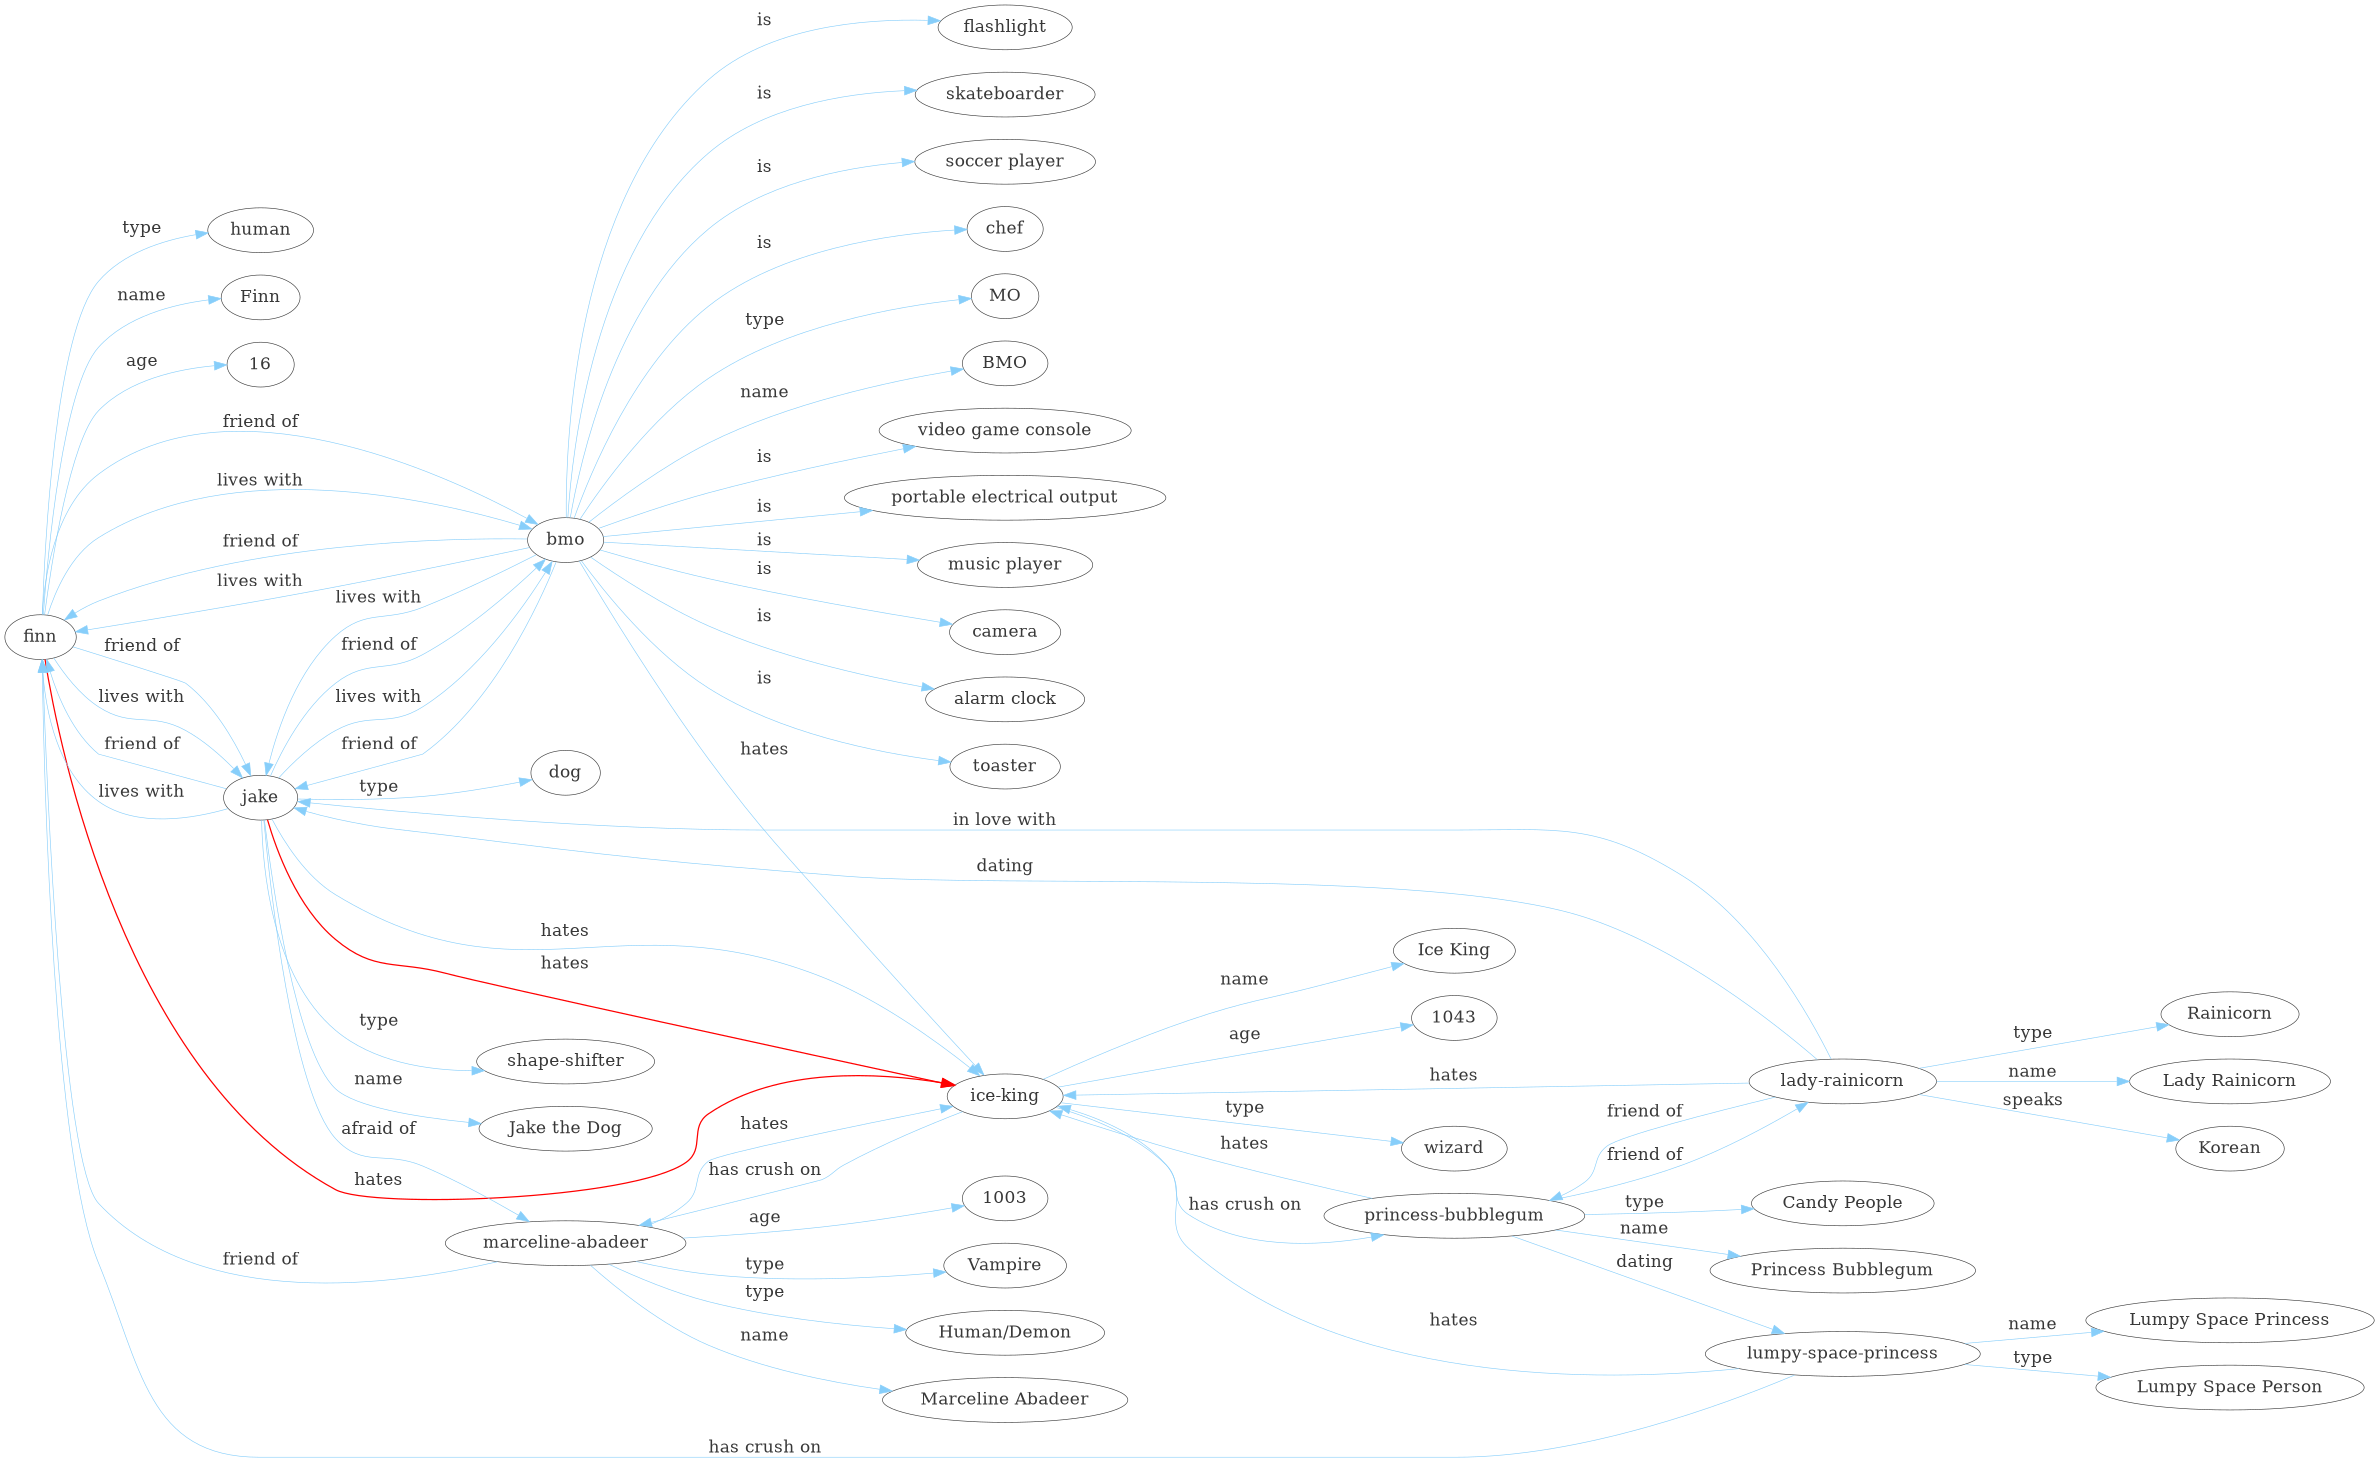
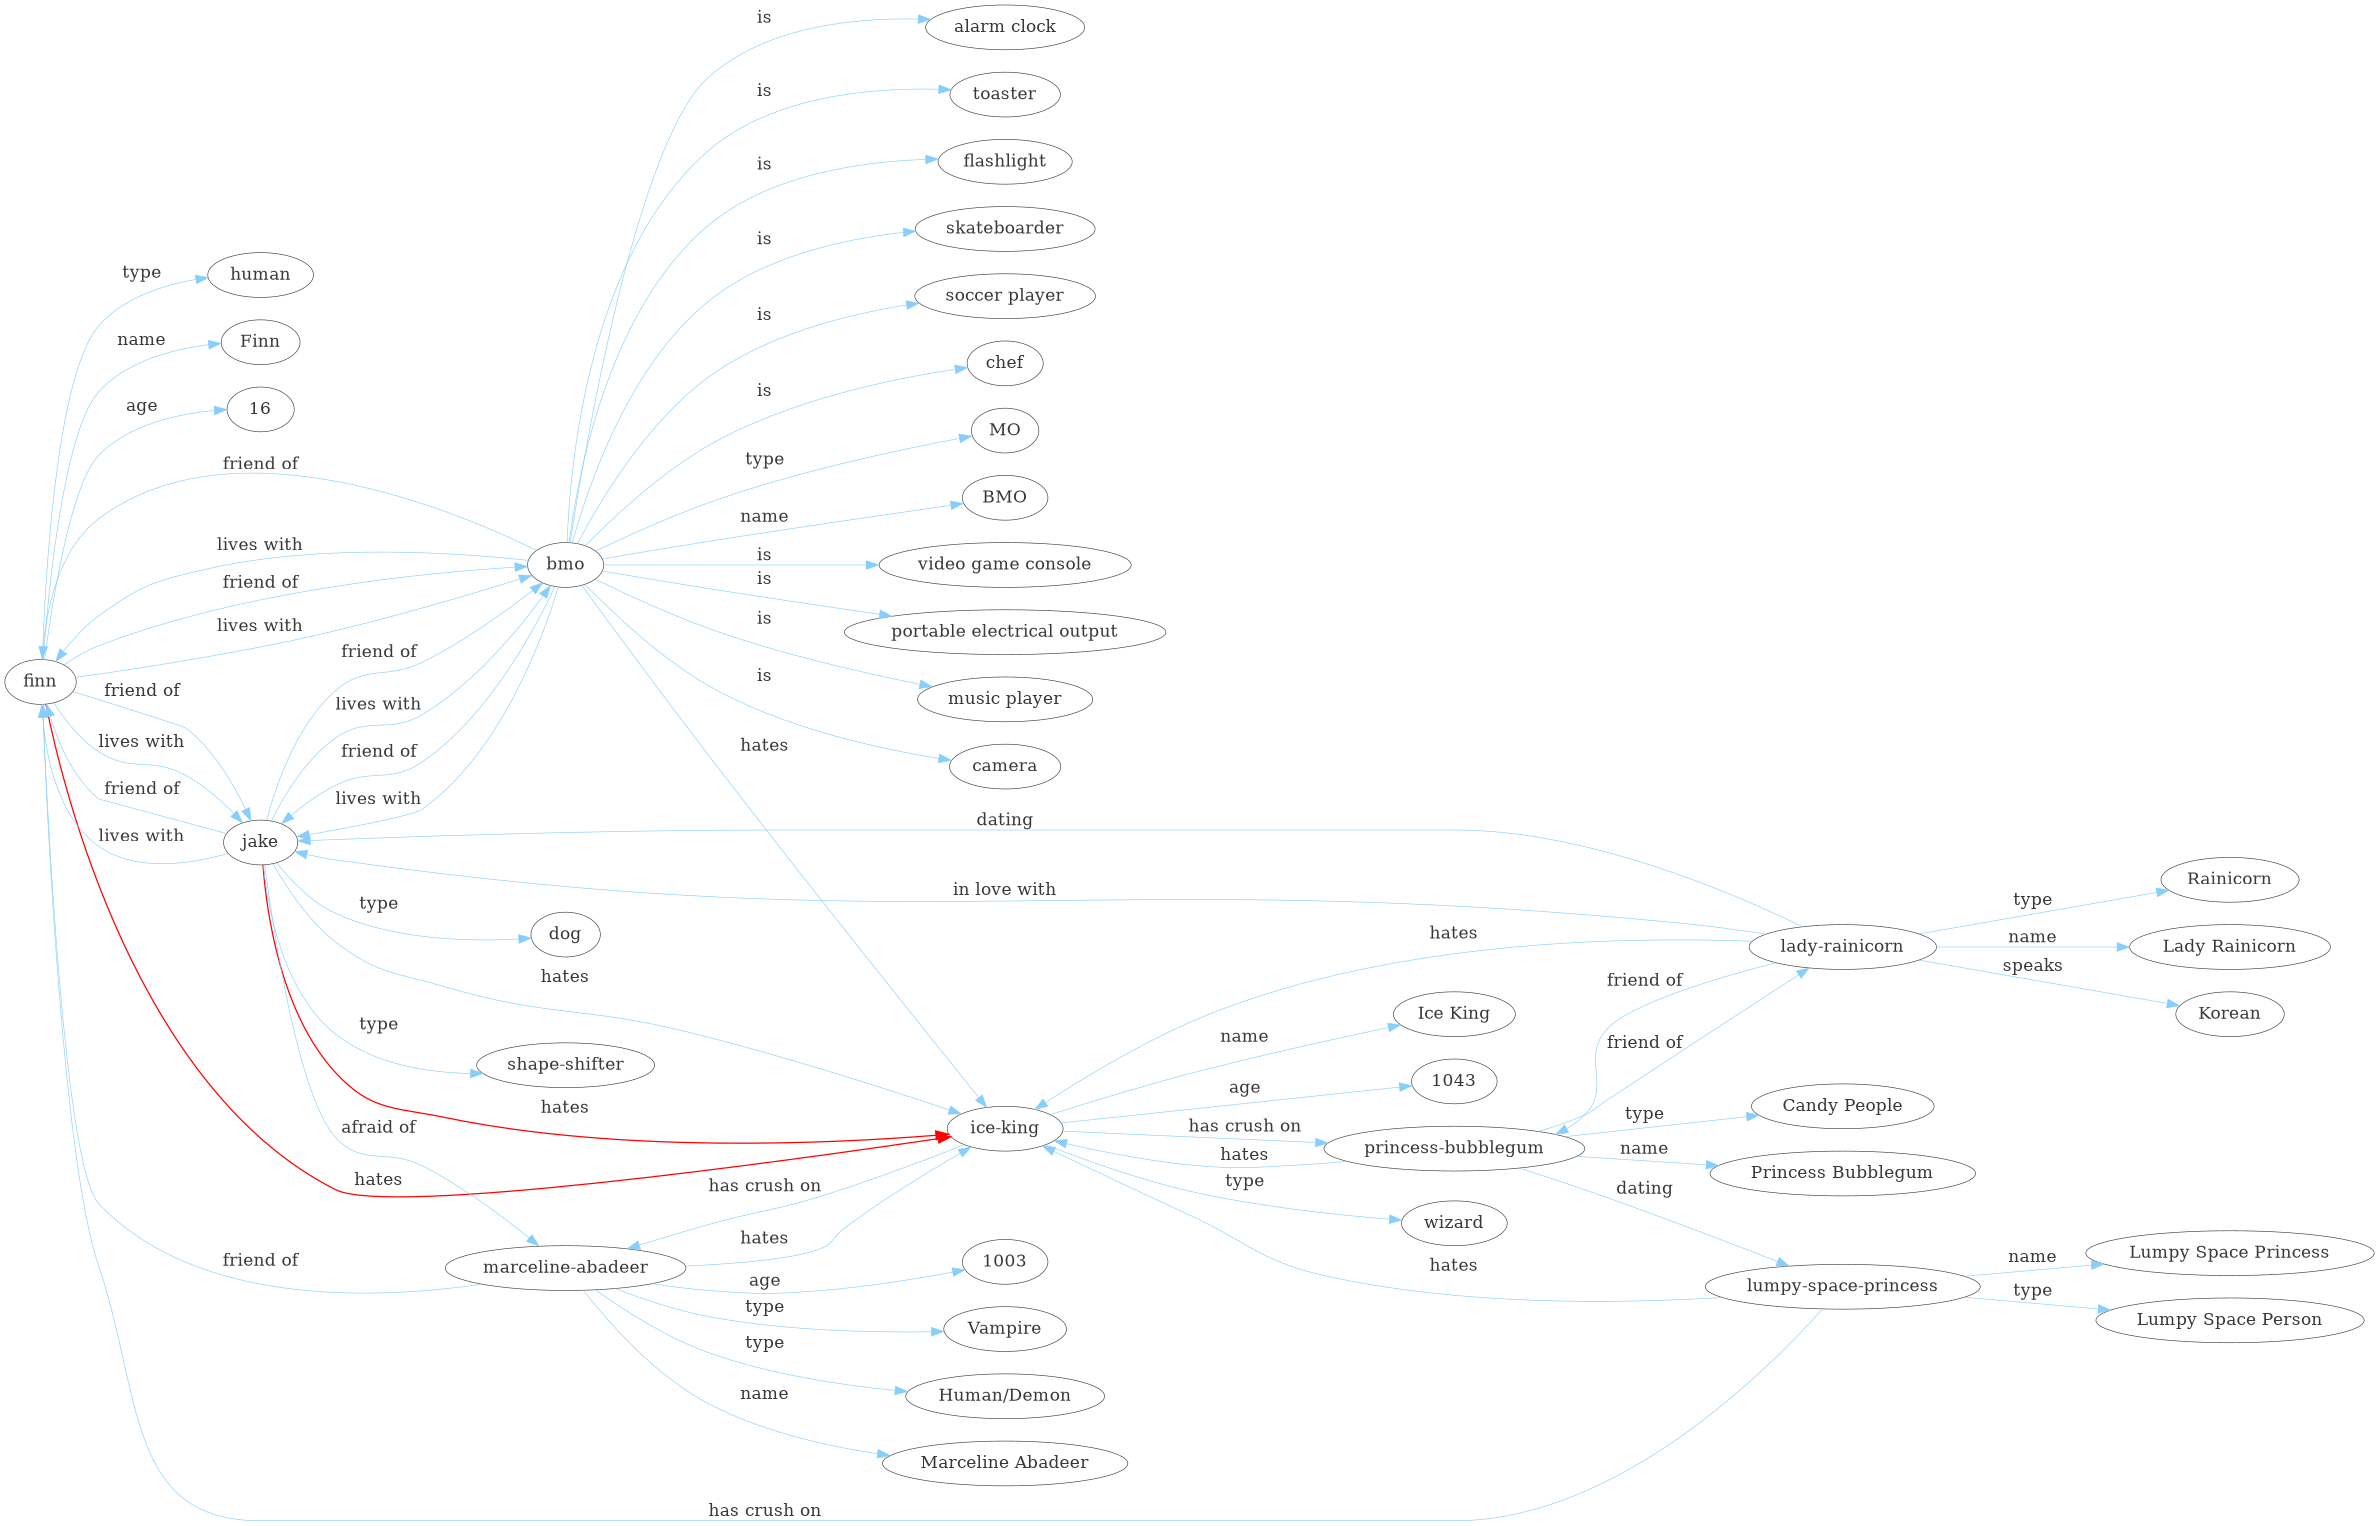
node "Jake the Dog": removed
